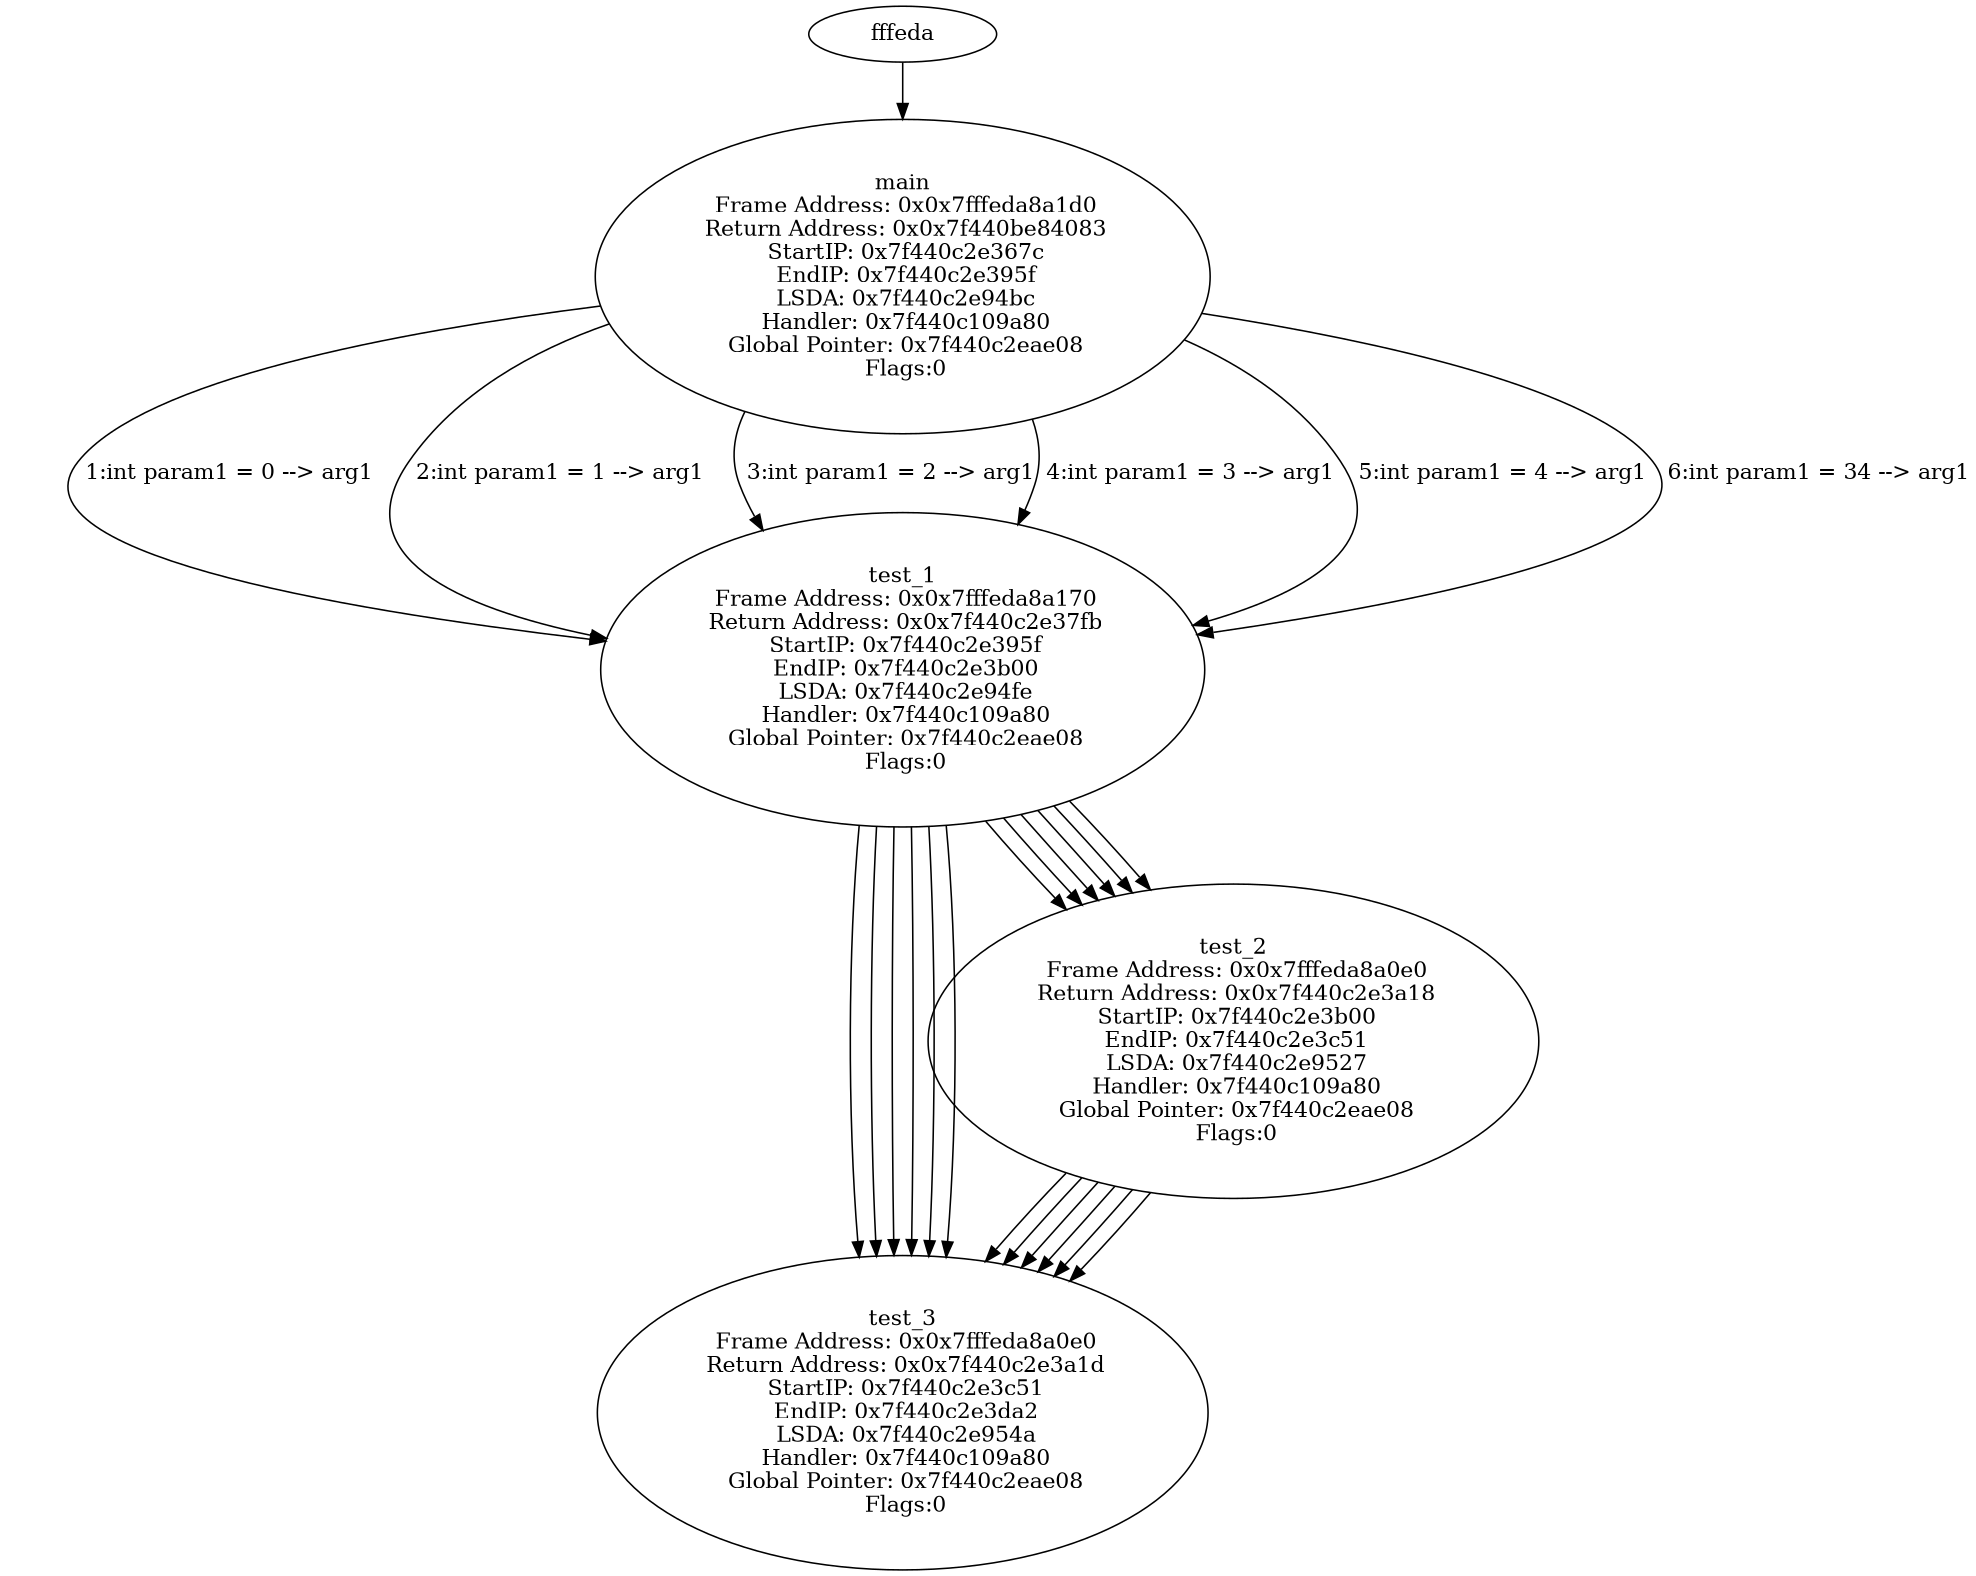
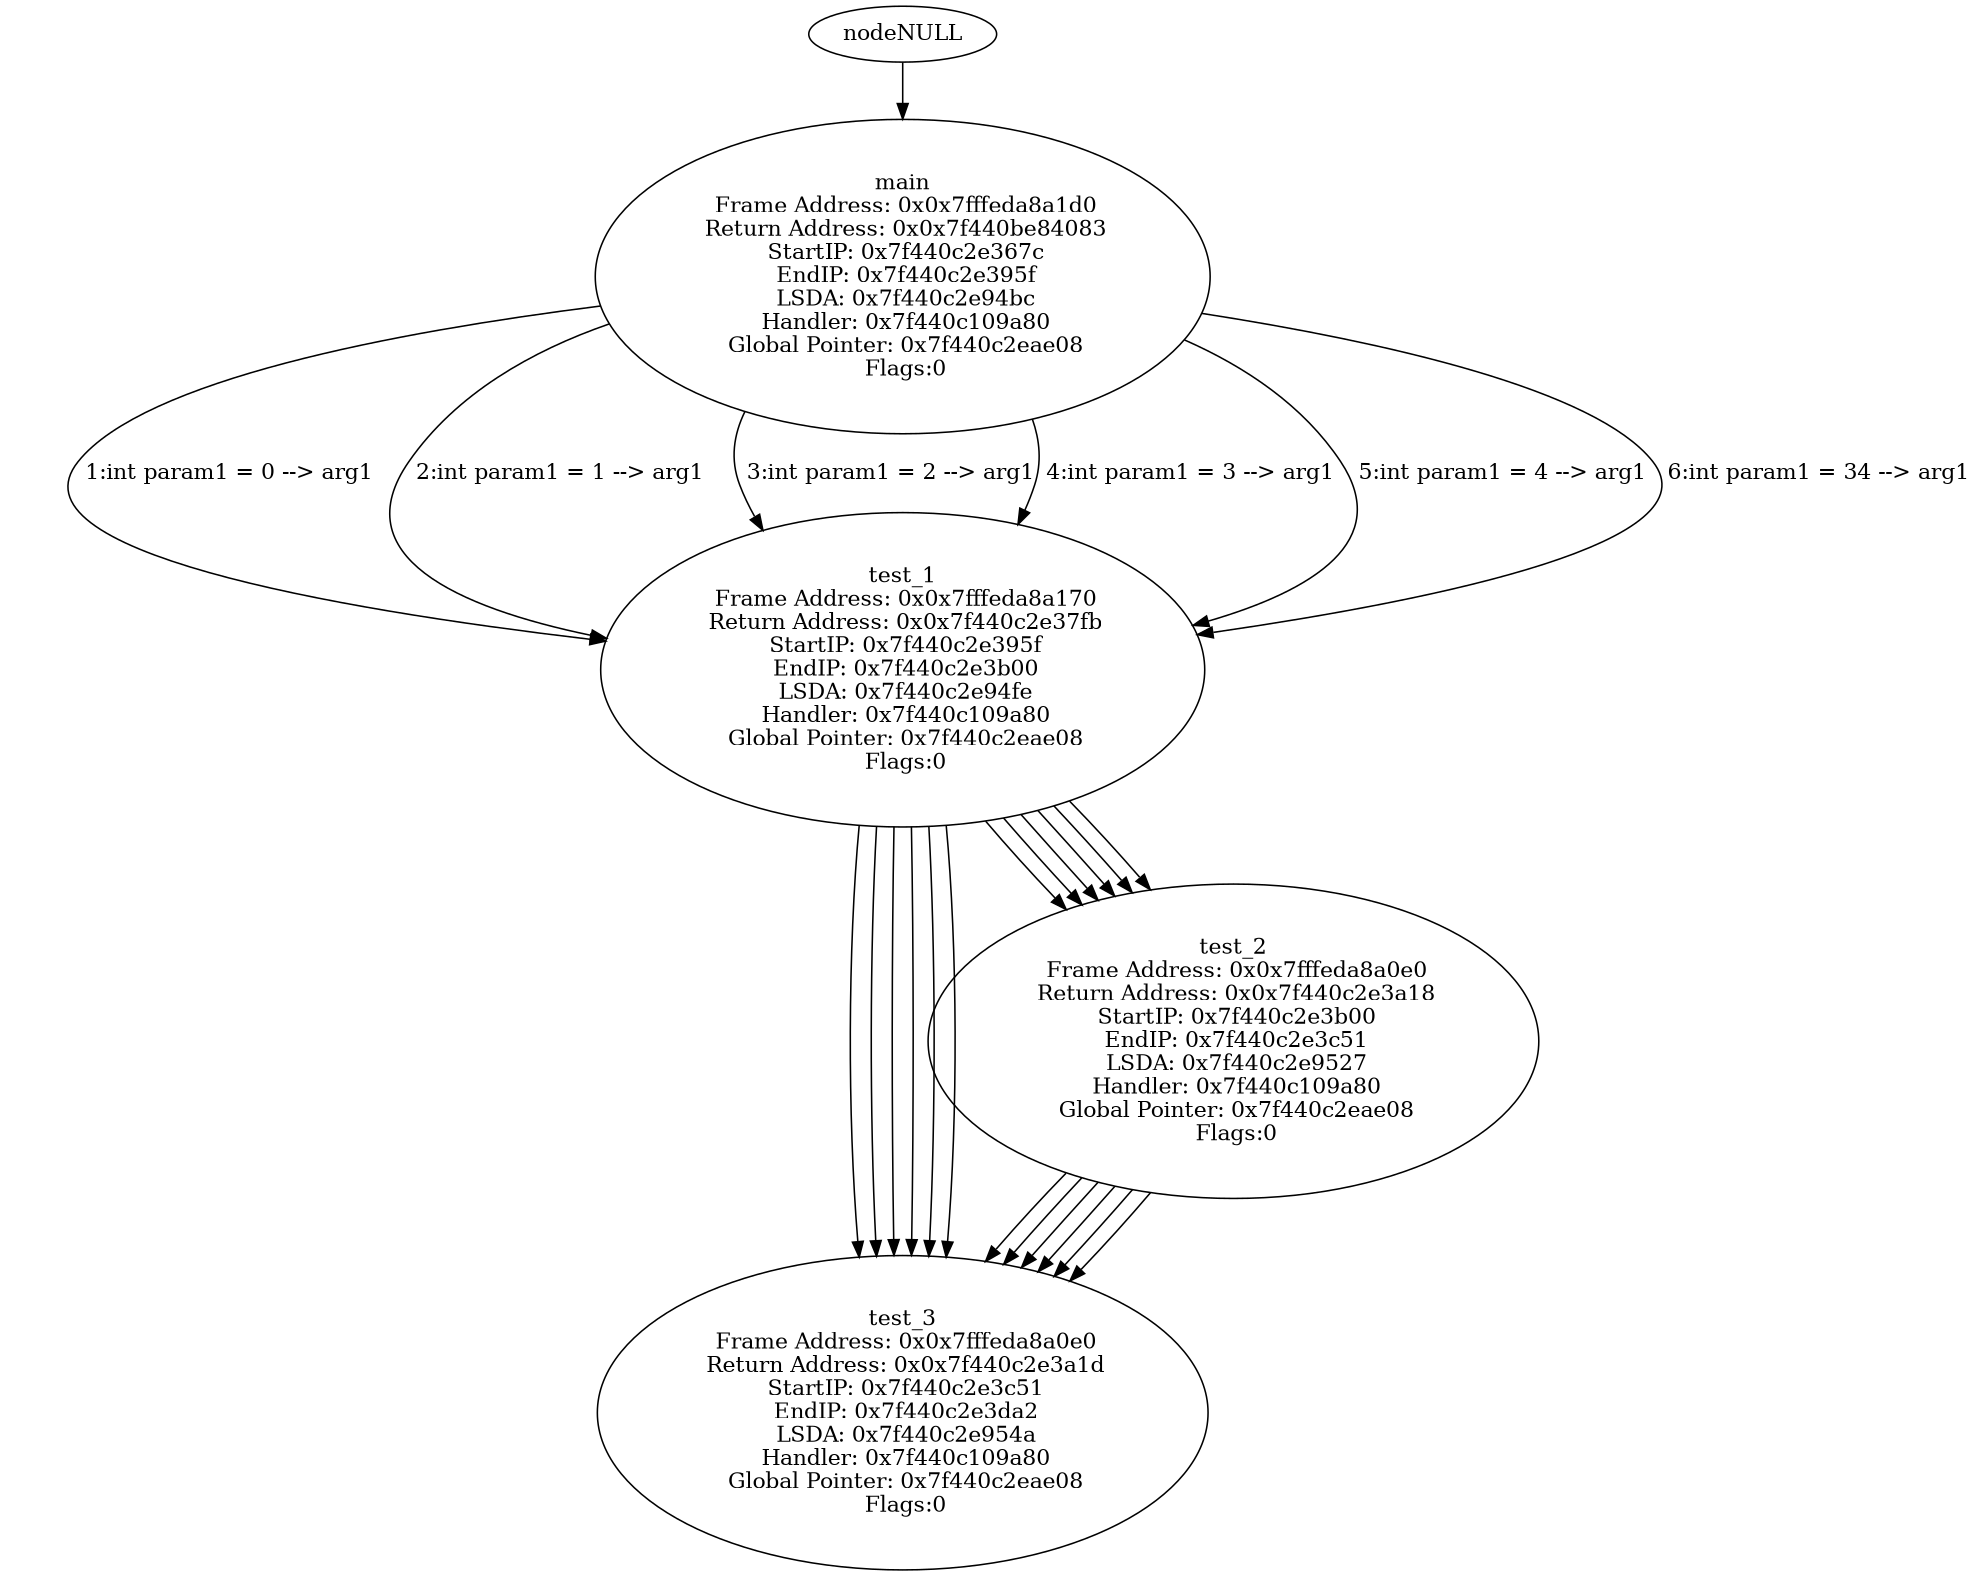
node "fffeda": label "fffeda" -> "nodeNULL"
